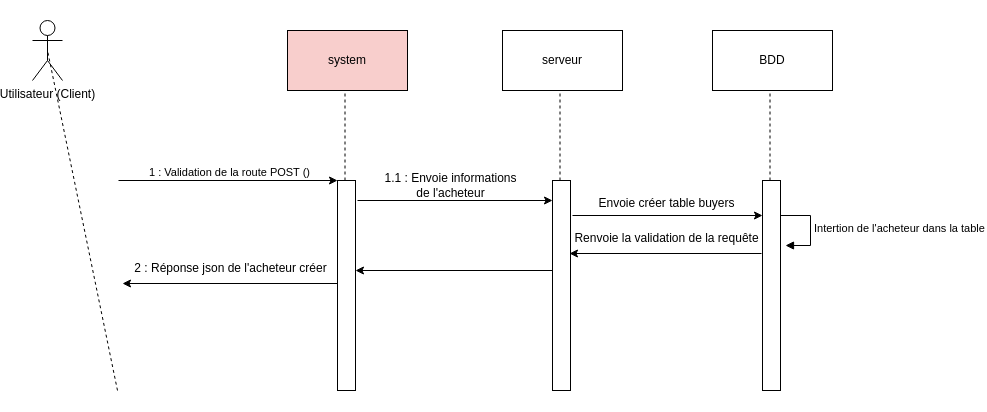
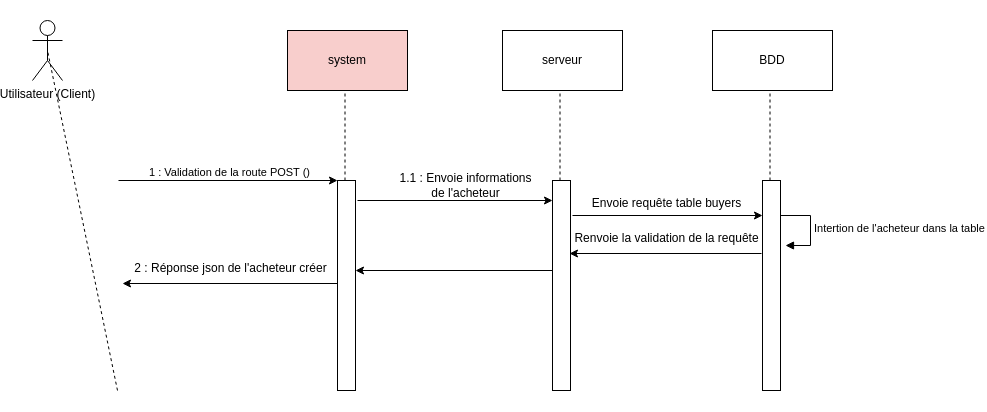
node "1.1 : Envoie informations de l'acheteur": moved (451, 186) -> (466, 186)
node "Envoie créer table buyers": label "Envoie créer table buyers" -> "Envoie requête table buyers"
